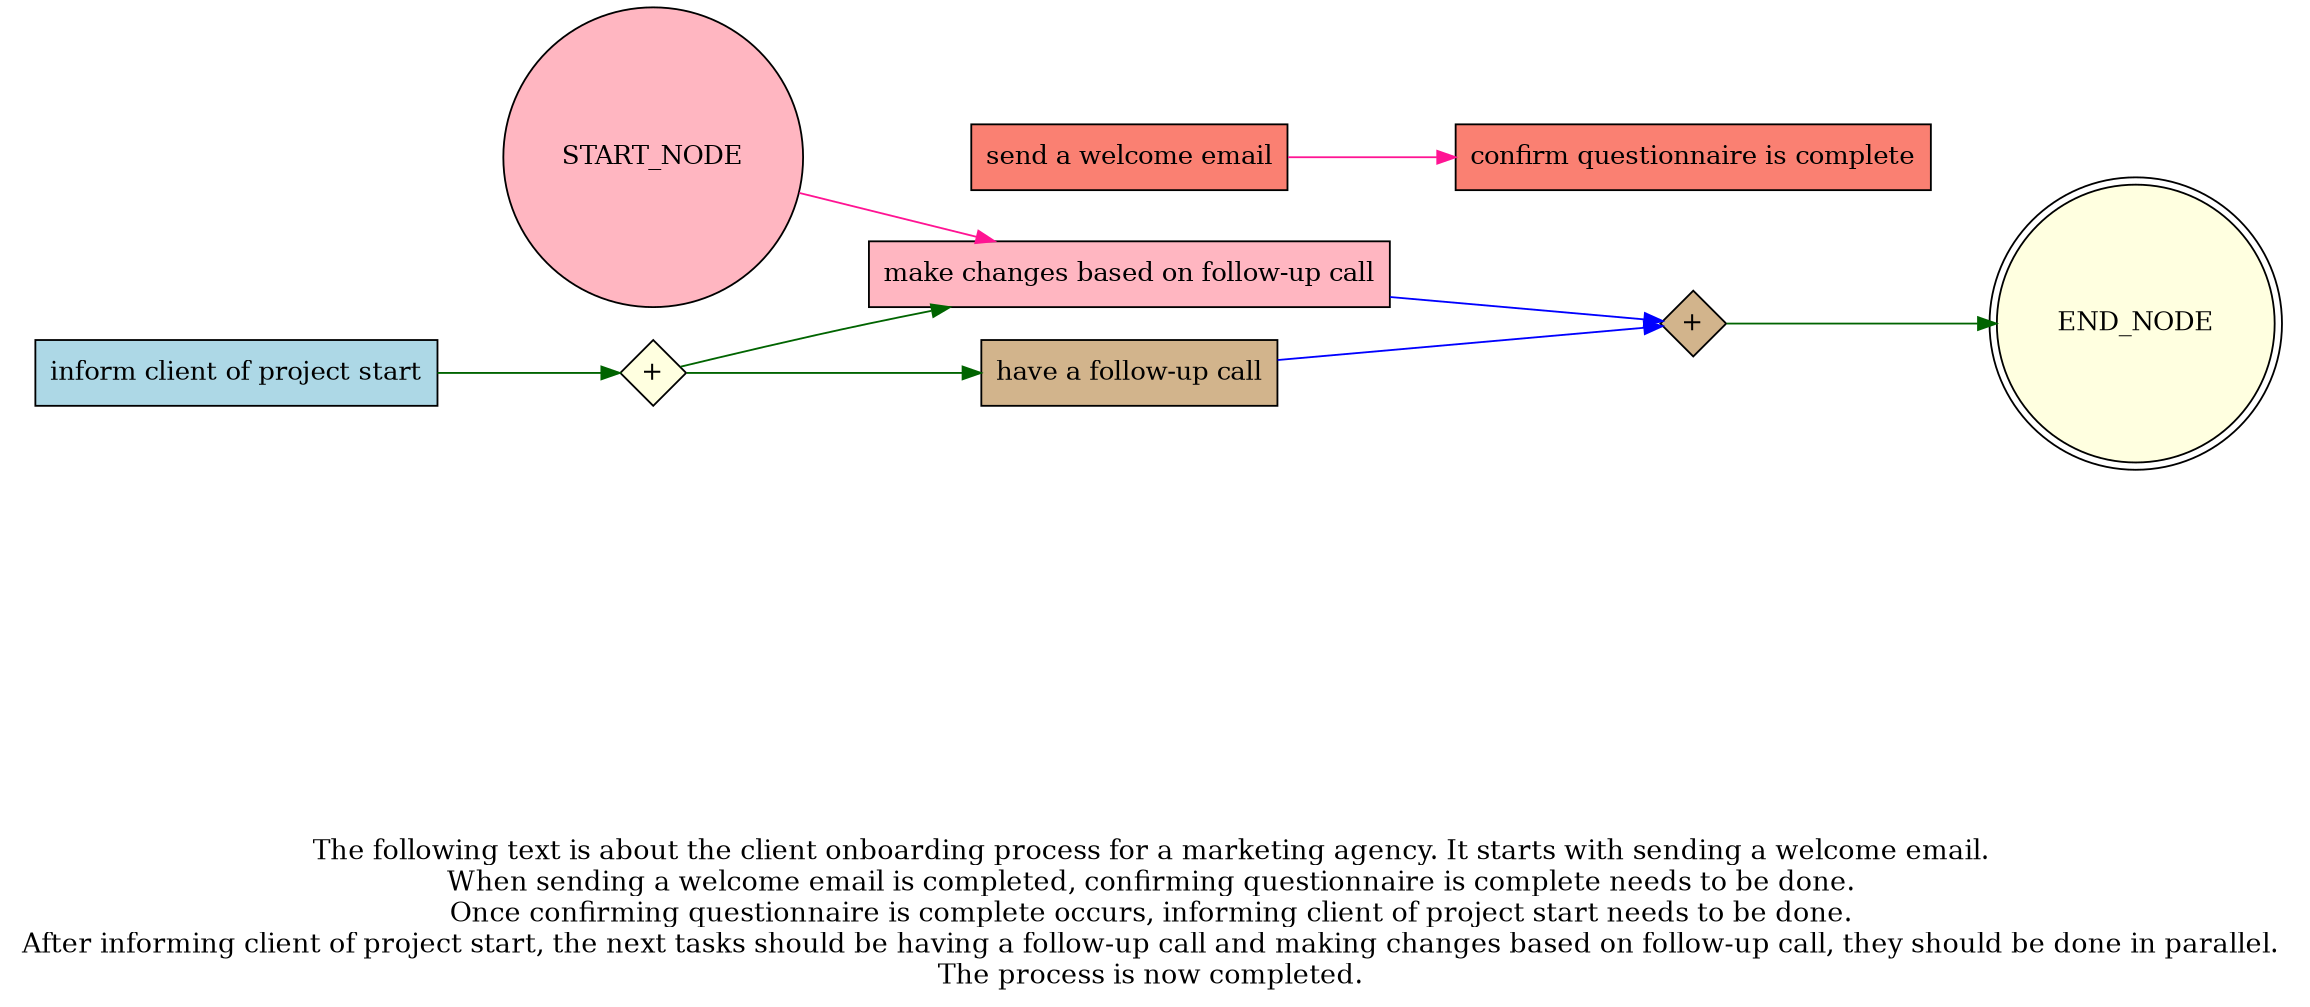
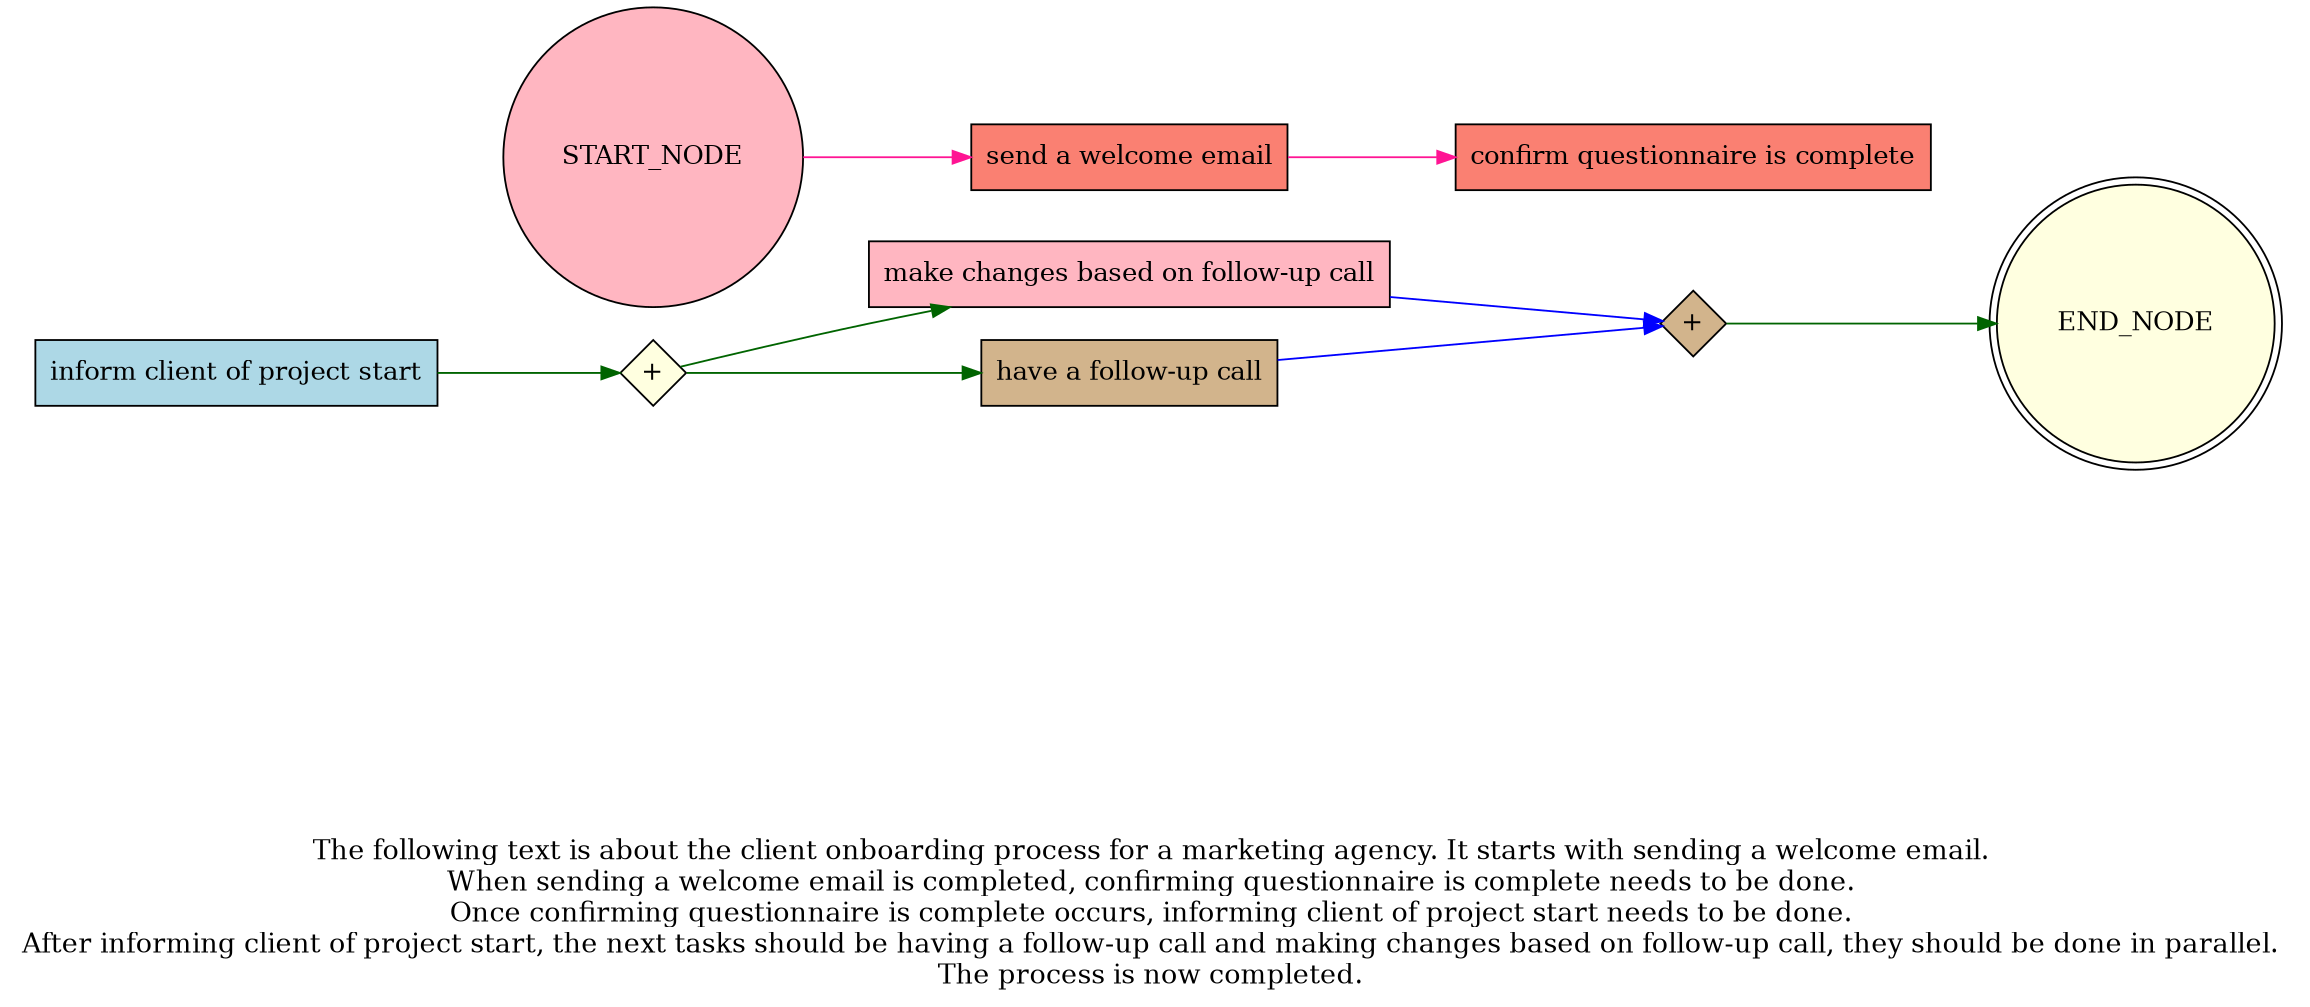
edge "START_NODE" -> "make changes based on follow-up call": now "START_NODE" -> "send a welcome email"
